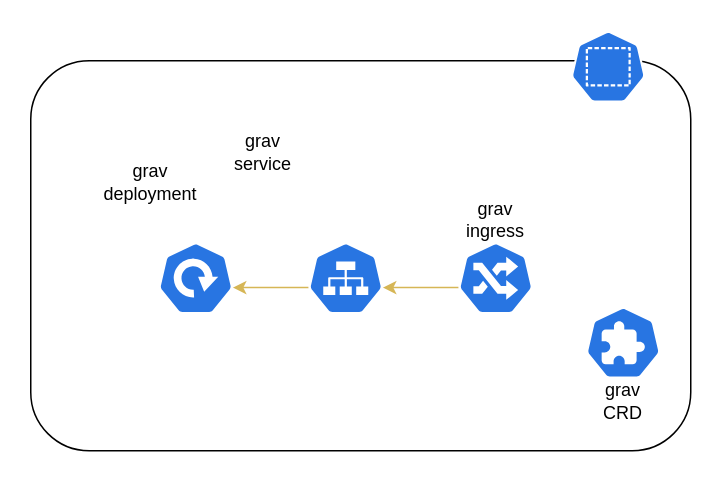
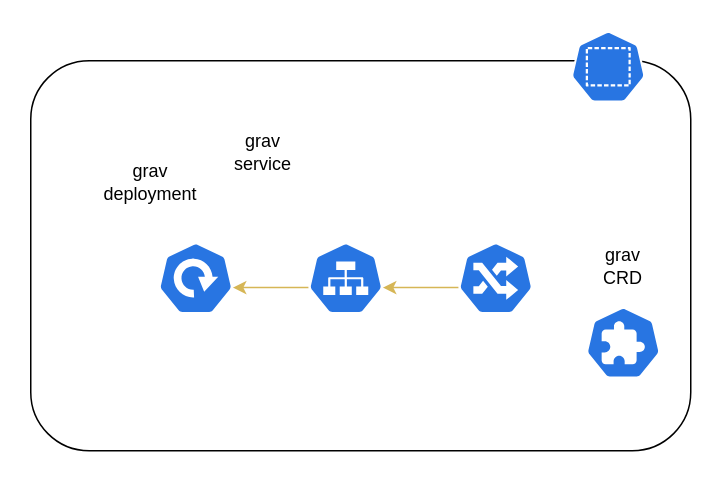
node "grav ingress": removed
node "grav CRD": moved (623, 401) -> (623, 266)
